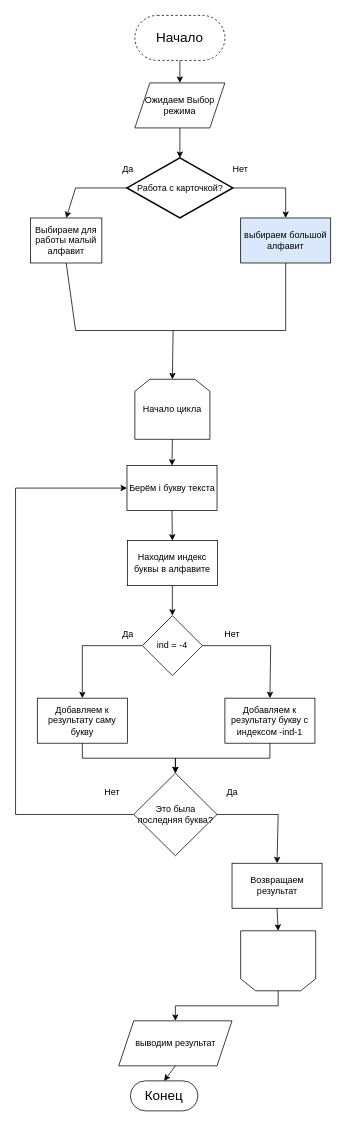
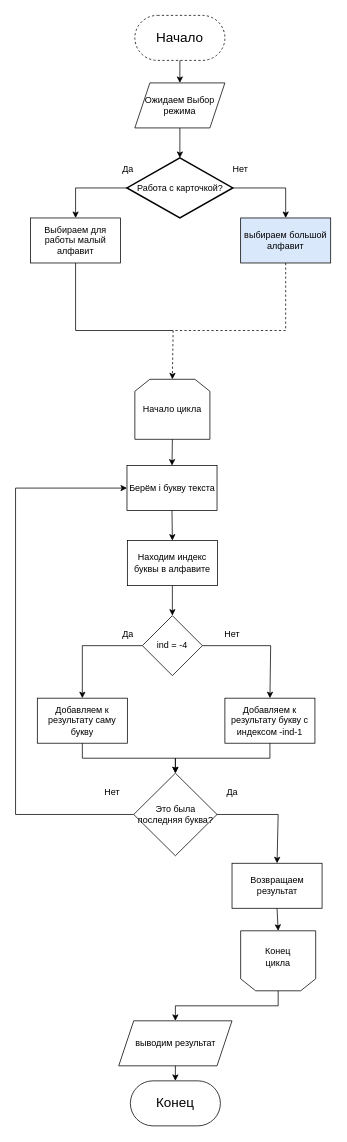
node "Выбираем для работы малый алфавит": size 71x45 -> 90x45
edge "выбираем большой алфавит" -> "Начало цикла": style solid -> dashed
node "Конец цикла": added
node "Конец": size 68x30 -> 90x45
